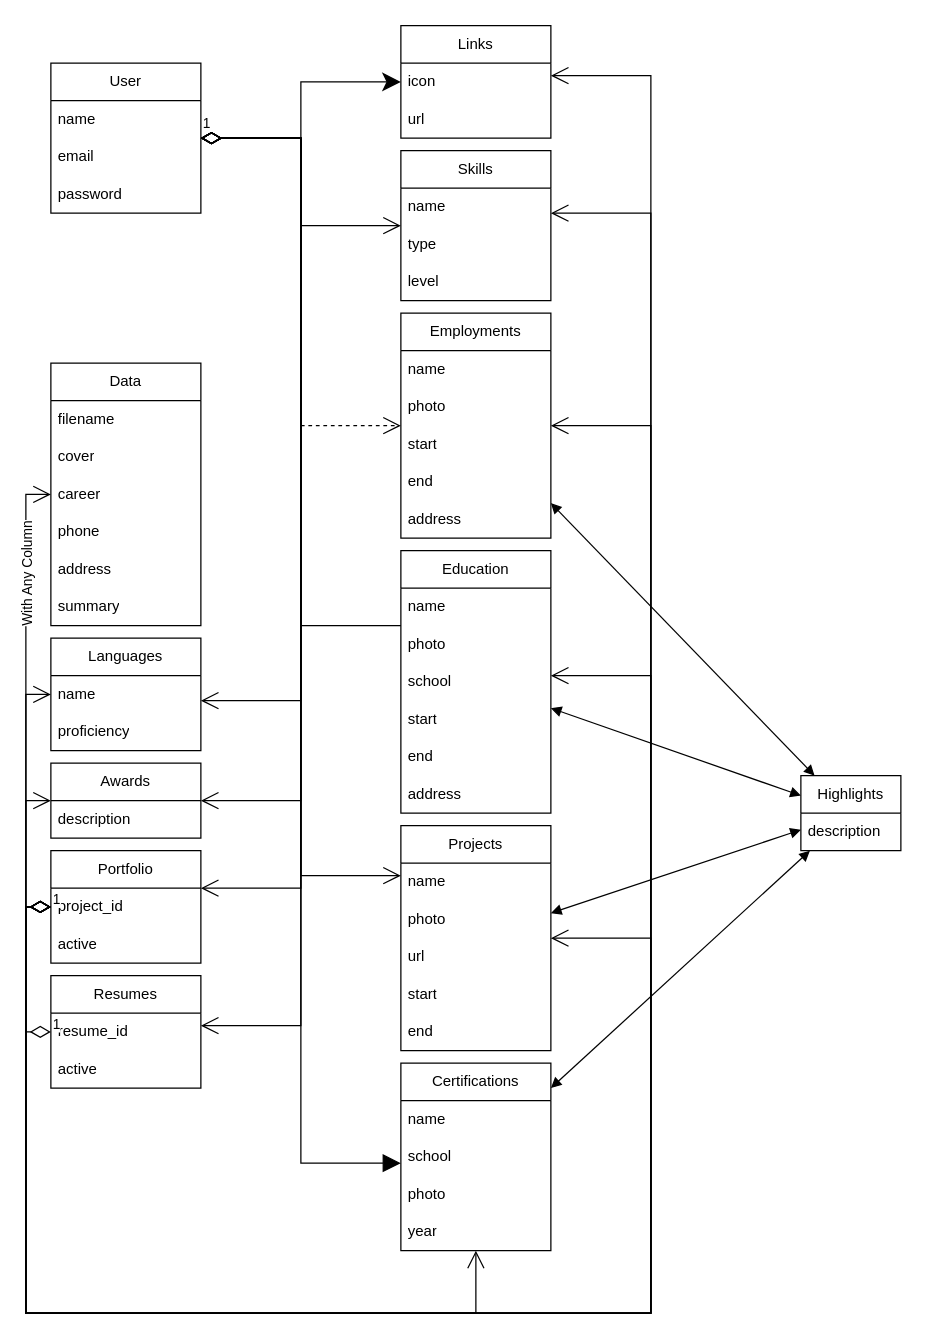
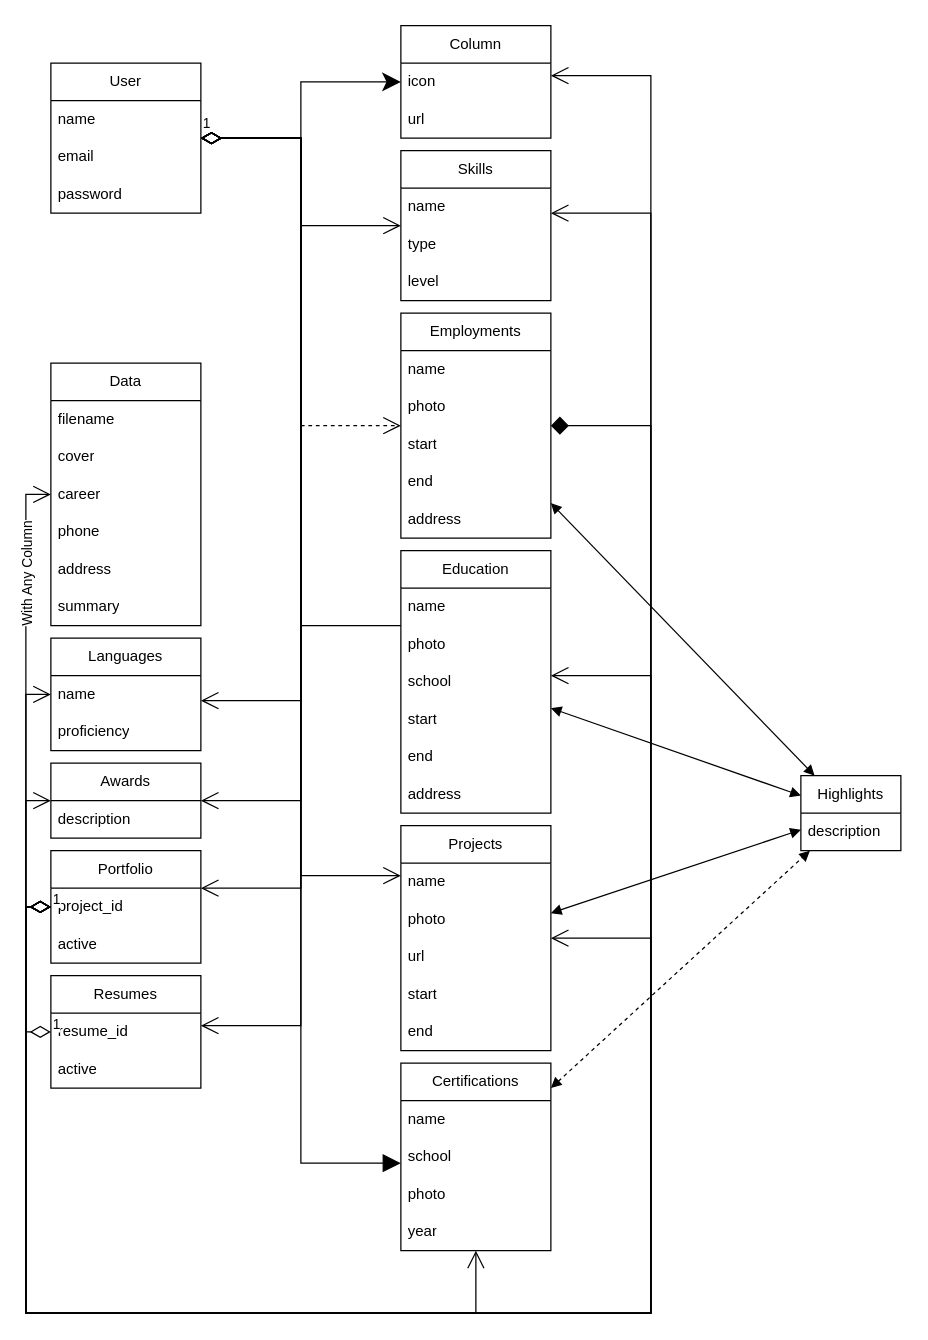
node "Links": label "Links" -> "Column"
edge "Employments" -- "Portfolio": arrowhead open -> diamond
edge "Highlights" -- "Certifications": style solid -> dashed
